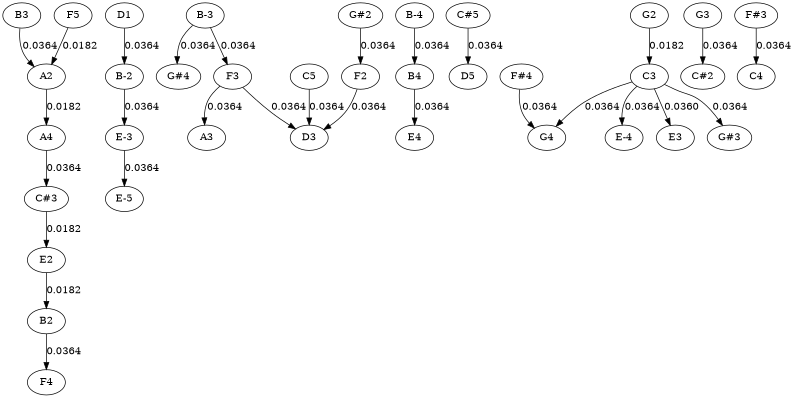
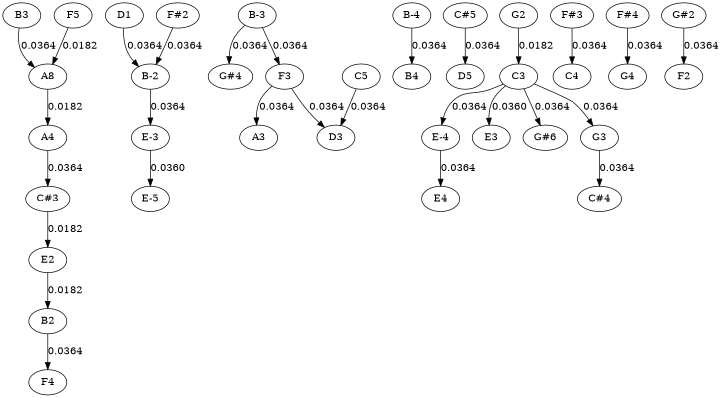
node "F#2": added
node "A2": label "A2" -> "A8"
node "C#2": label "C#2" -> "C#4"
edge "C3" -- "G4": now "C3" -- "G3"
edge "B4" -- "E4": now "E-4" -- "E4"
edge "F2" -- "D3": removed, label "0.0364"
node "G#3": label "G#3" -> "G#6"
edge "E-3" -- "E-5": label "0.0364" -> "0.0360"
